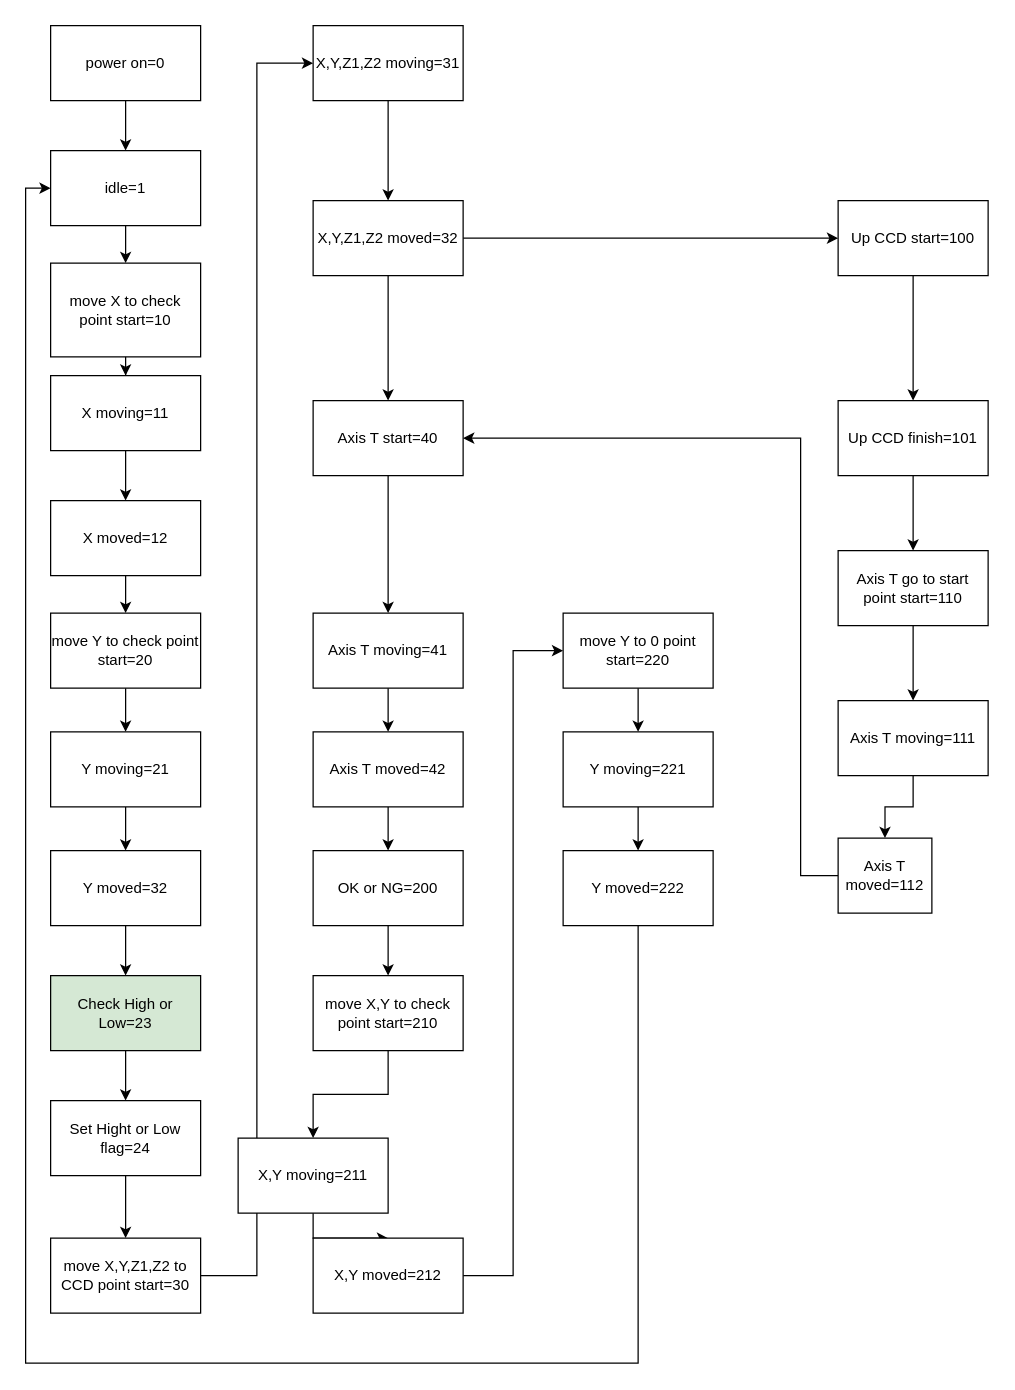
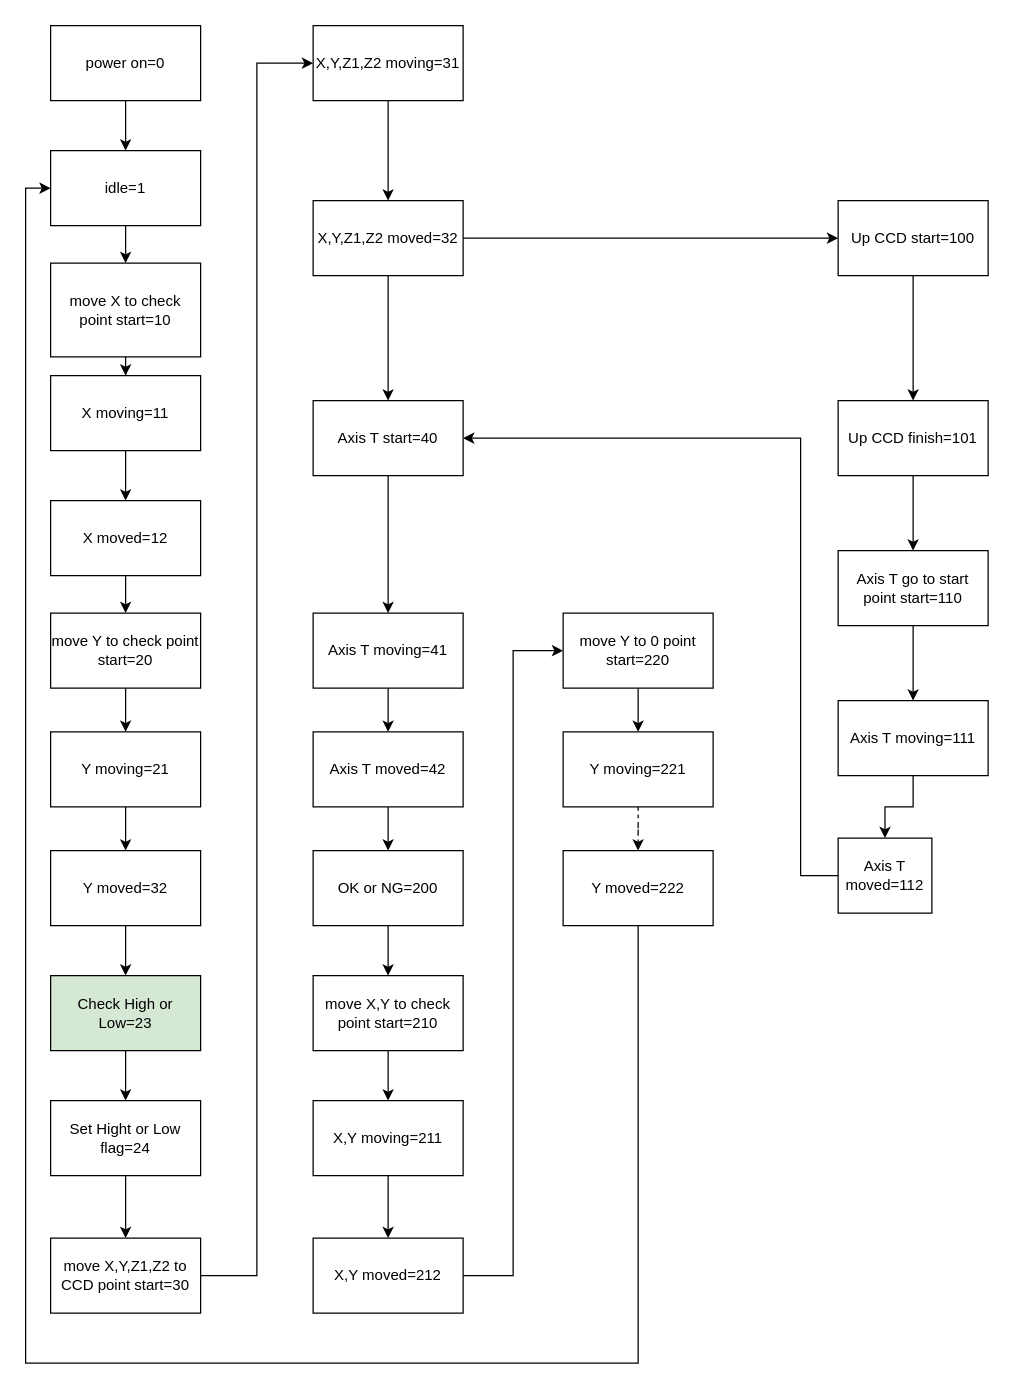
edge "Y moving=221" -> "Y moved=222": style solid -> dashed
node "X,Y moving=211": moved (313, 1176) -> (388, 1138)
